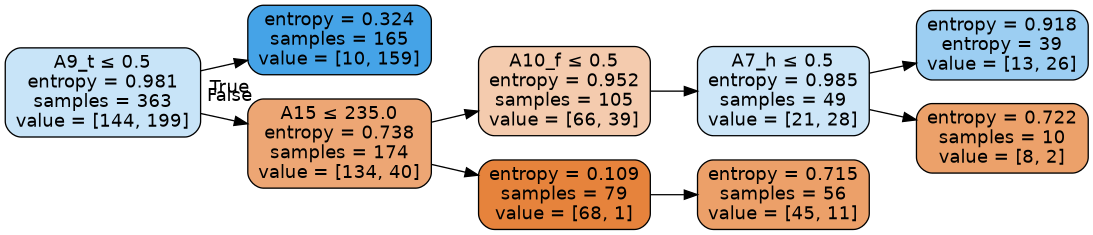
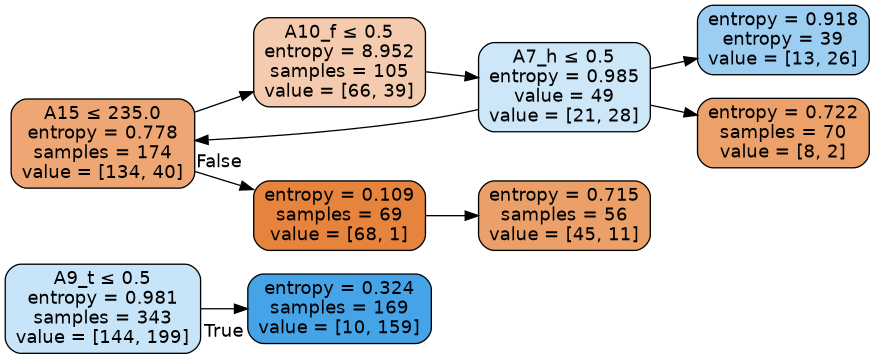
node "entropy = 0.324": text "samples = 165" -> "samples = 169"
node "A10_f ≤ 0.5": text "entropy = 0.952" -> "entropy = 8.952"
node "A7_h ≤ 0.5": text "samples = 49" -> "value = 49"
node "A9_t ≤ 0.5": text "samples = 363" -> "samples = 343"
edge "A9_t ≤ 0.5" -> "A15 ≤ 235.0": now "A7_h ≤ 0.5" -> "A15 ≤ 235.0"
node "A15 ≤ 235.0": text "entropy = 0.738" -> "entropy = 0.778"
node "entropy = 0.722": text "samples = 10" -> "samples = 70"
node "entropy = 0.109": text "samples = 79" -> "samples = 69"
